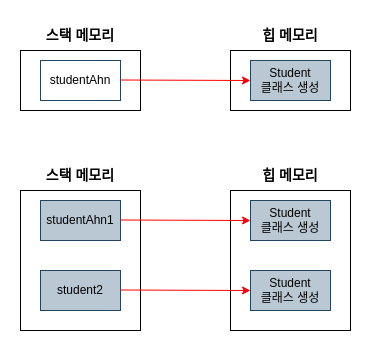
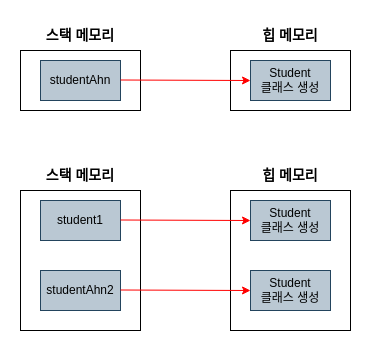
node "studentAhn": fillcolor #ffffff -> #bac8d3
node "studentAhn1": label "studentAhn1" -> "student1"
node "student2": label "student2" -> "studentAhn2"
